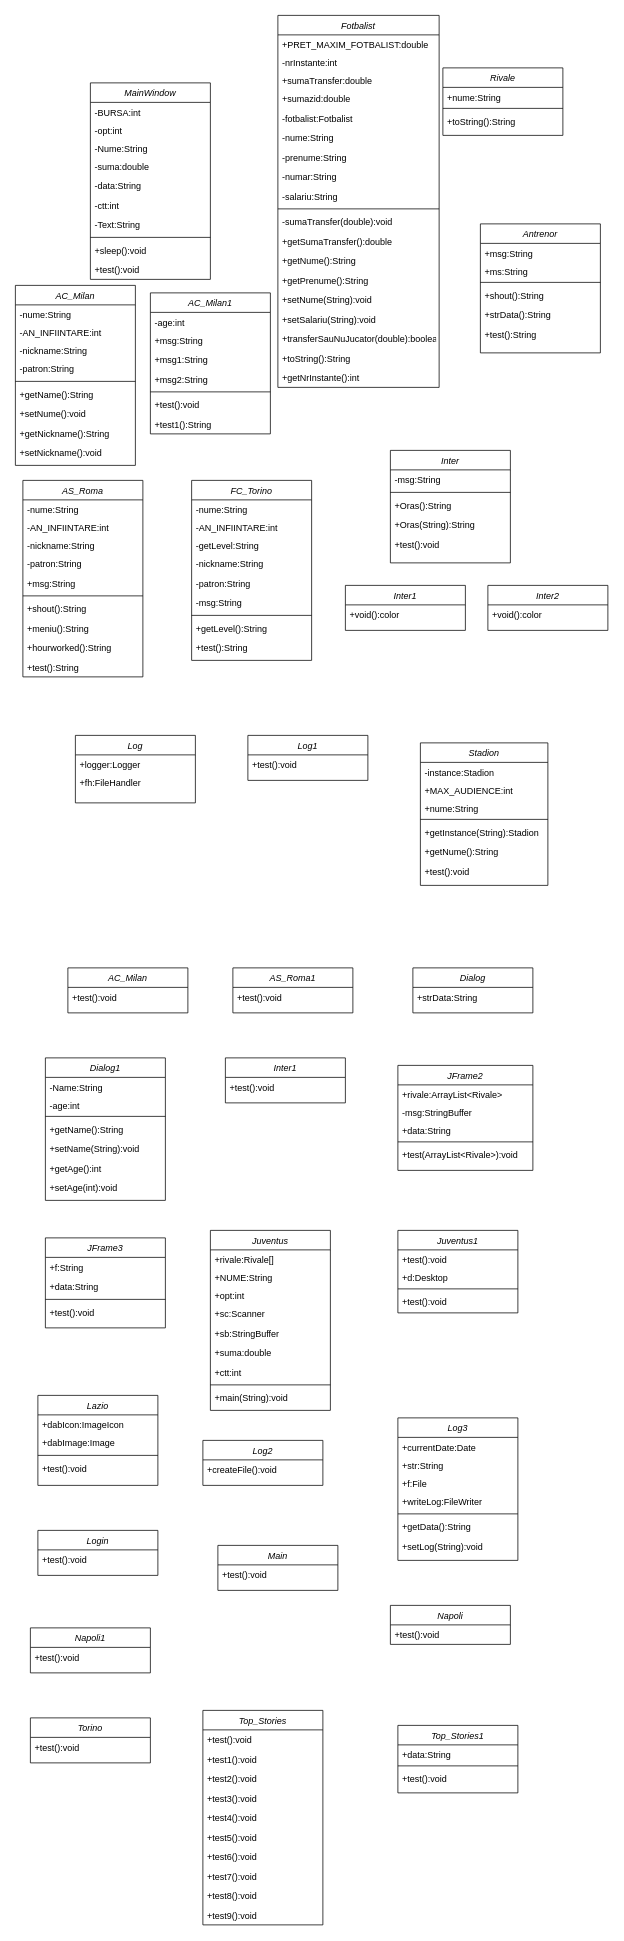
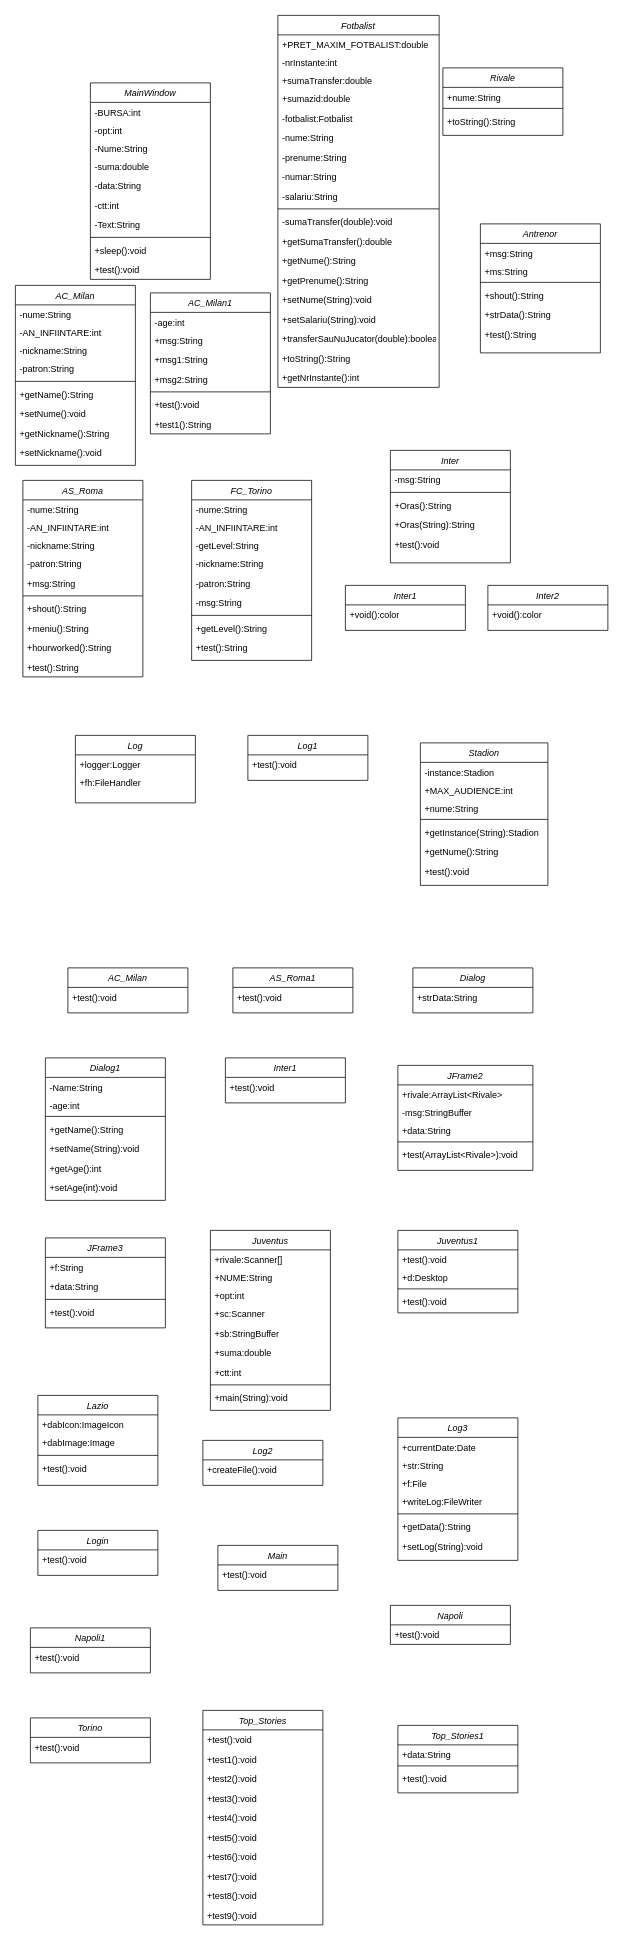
node "+rivale:Rivale[]": label "+rivale:Rivale[]" -> "+rivale:Scanner[]"
